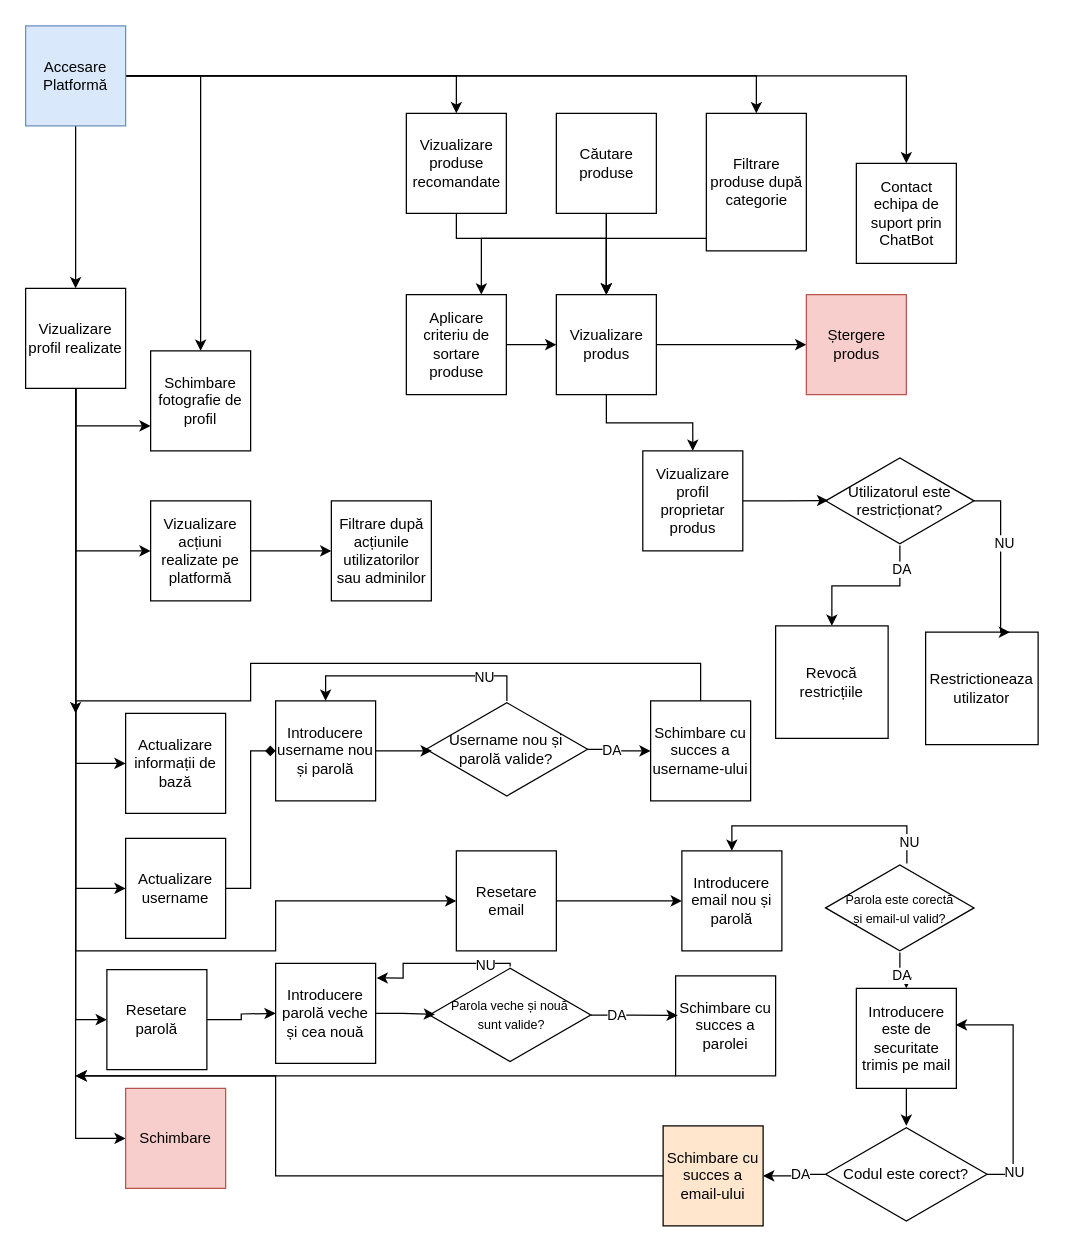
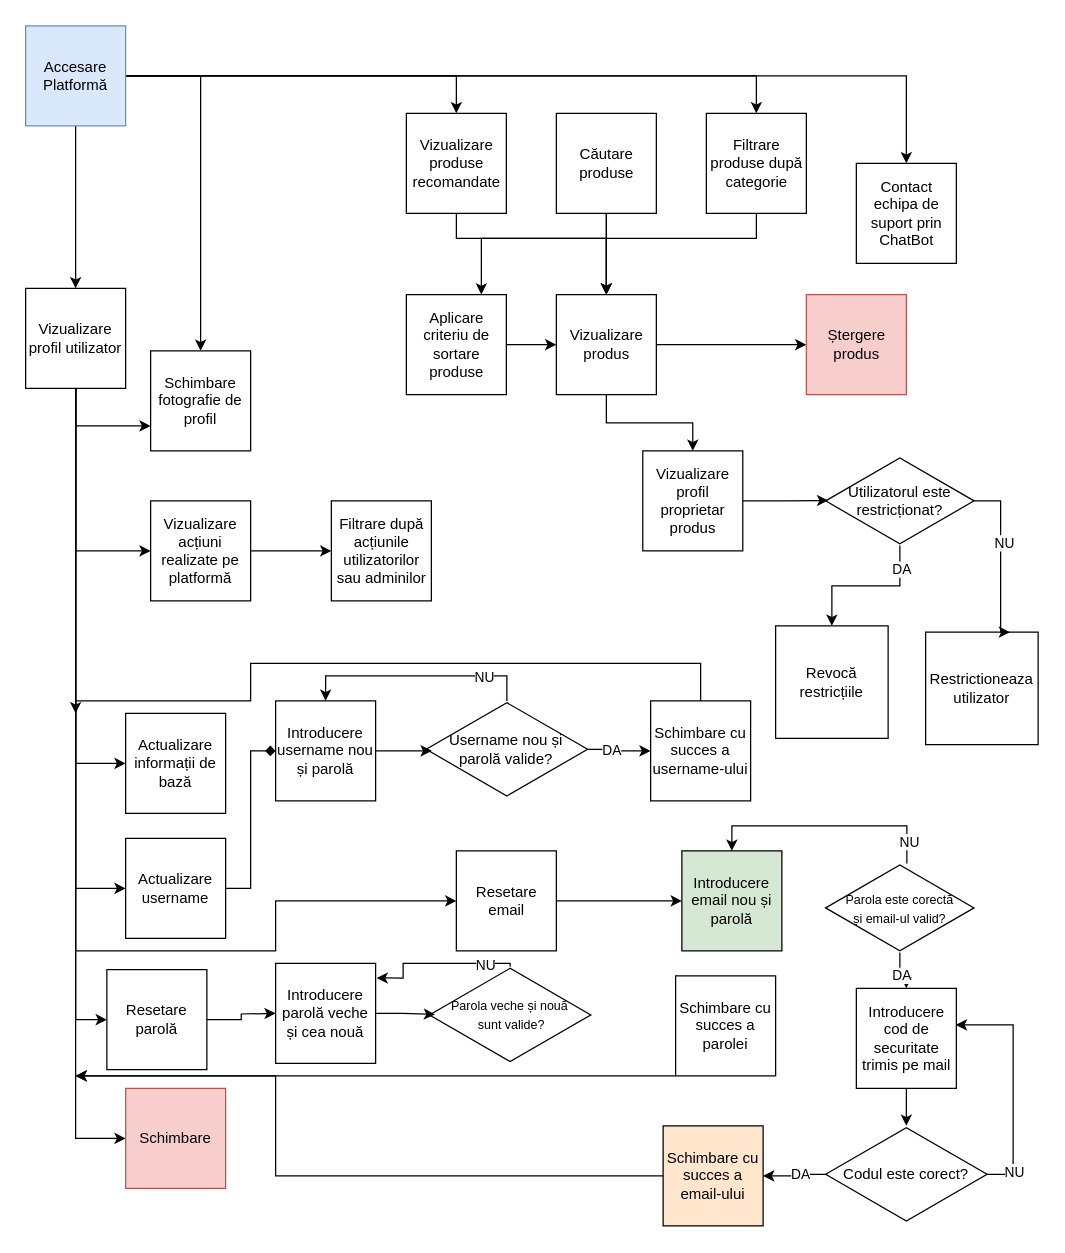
node "Filtrare produse după categorie": size 100x138 -> 100x100
node "Vizualizare profil realizate": label "Vizualizare profil realizate" -> "Vizualizare profil utilizator"
node "Introducere email nou și parolă": fillcolor #ffffff -> #d5e8d4
edge "Parola veche și nouă sunt valide?" -> "Schimbare cu succes a parolei": removed, label "DA"
node "Introducere este de securitate trimis pe mail": label "Introducere este de securitate trimis pe mail" -> "Introducere cod de securitate trimis pe mail"
